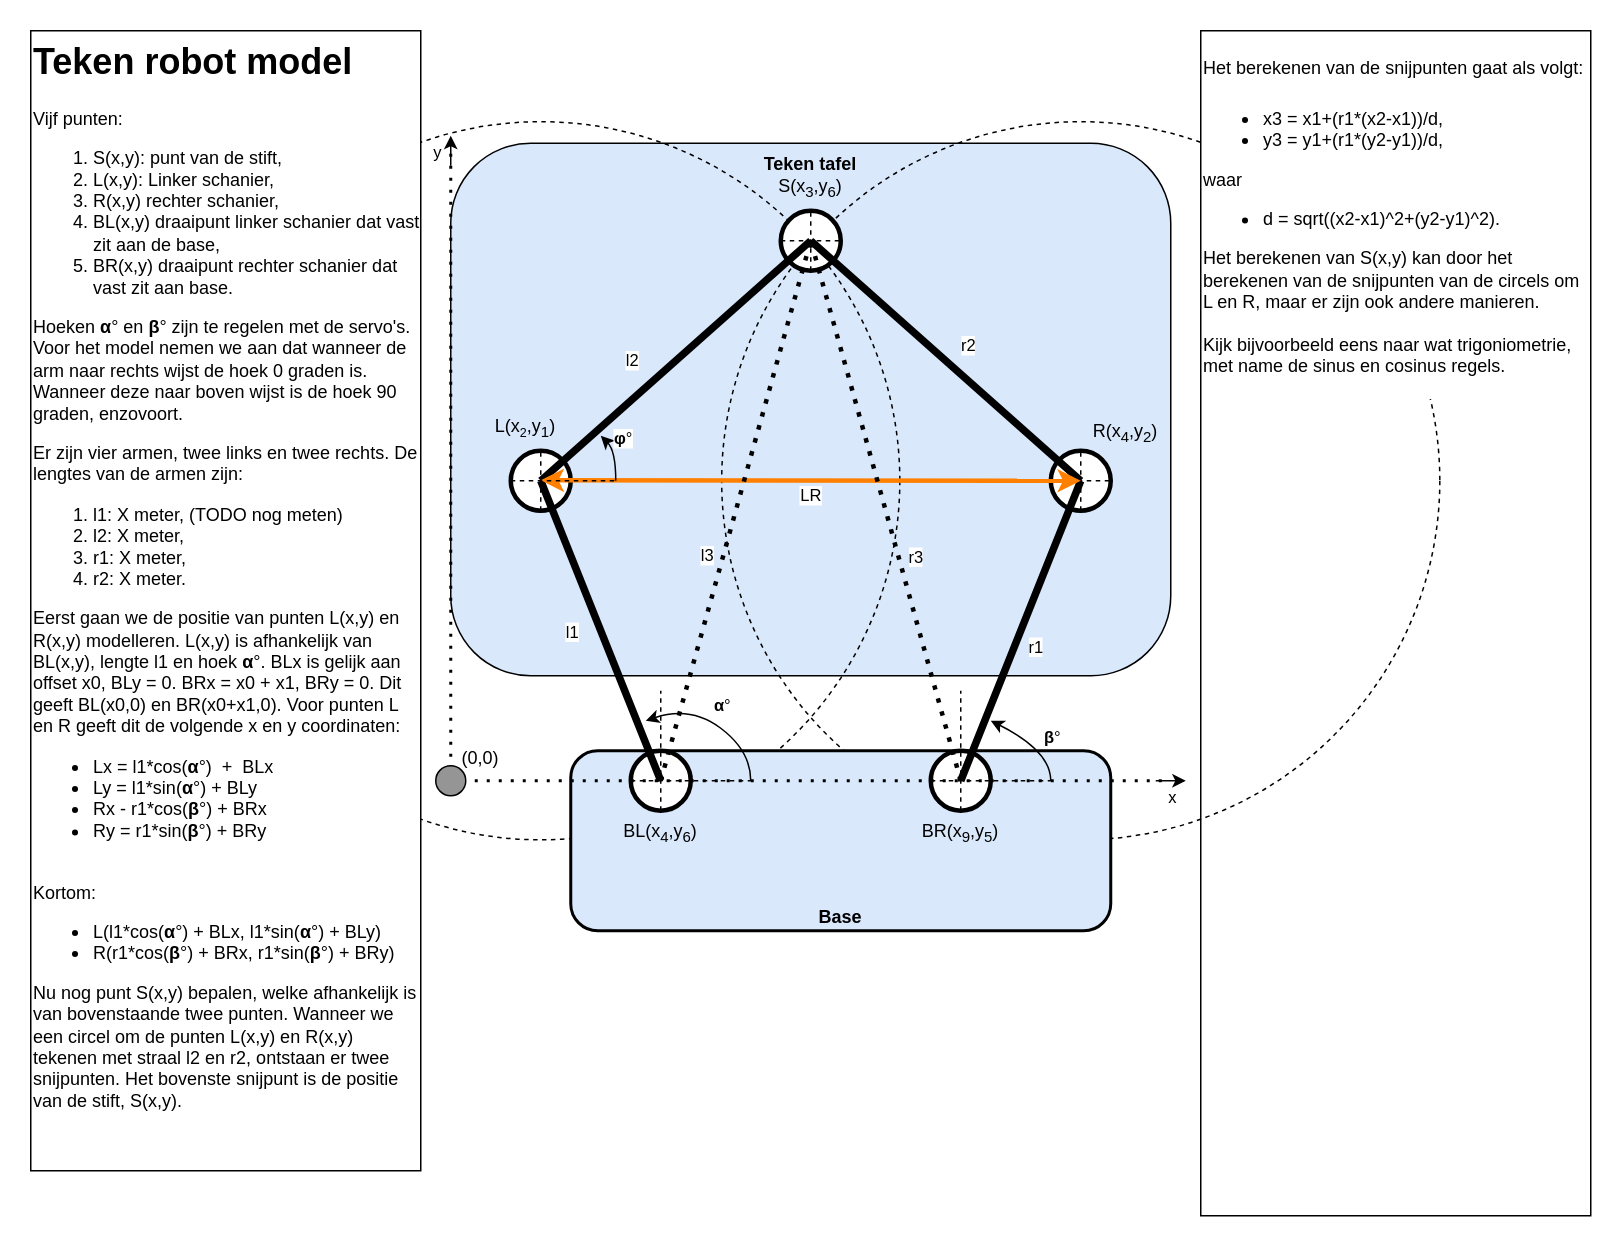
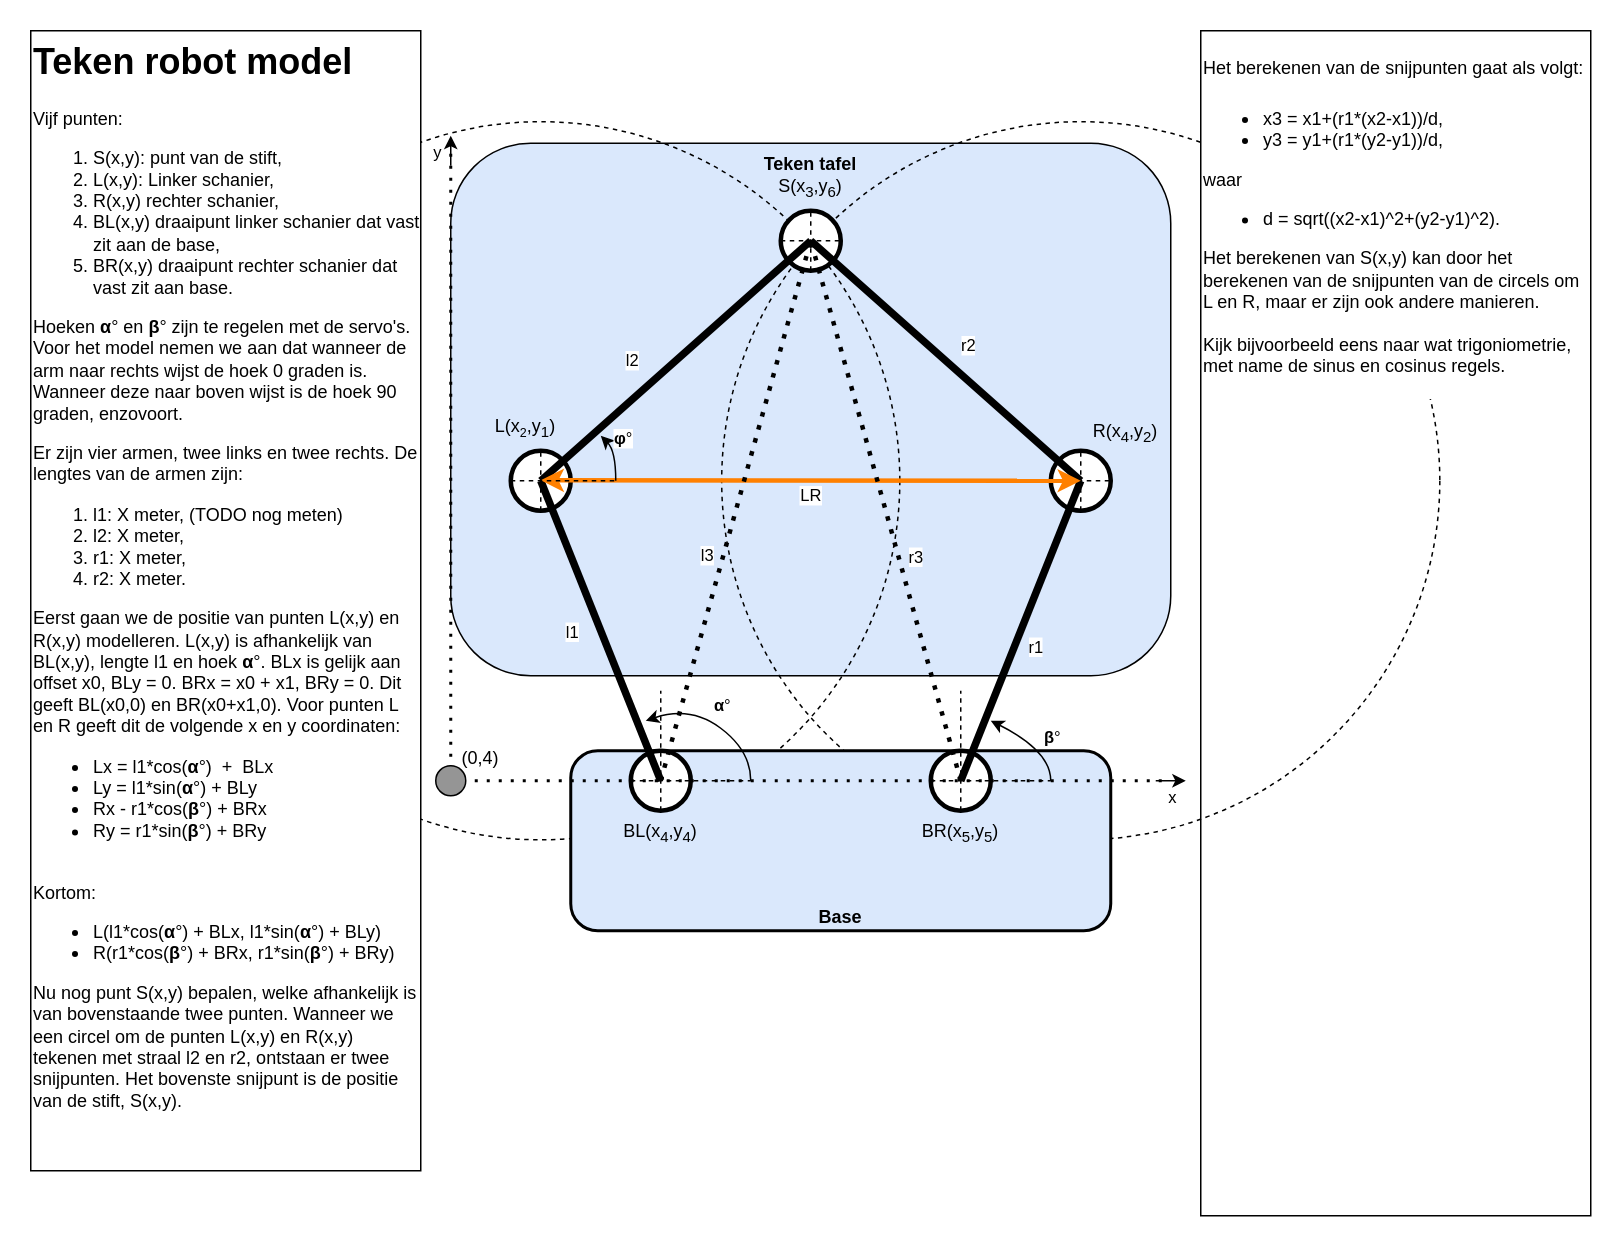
node "(0,0)": label "(0,0)" -> "(0,4)"
node "BL(x4,y6)": label "BL(x4,y6)" -> "BL(x4,y4)"
node "BR(x9,y5)": label "BR(x9,y5)" -> "BR(x5,y5)"
